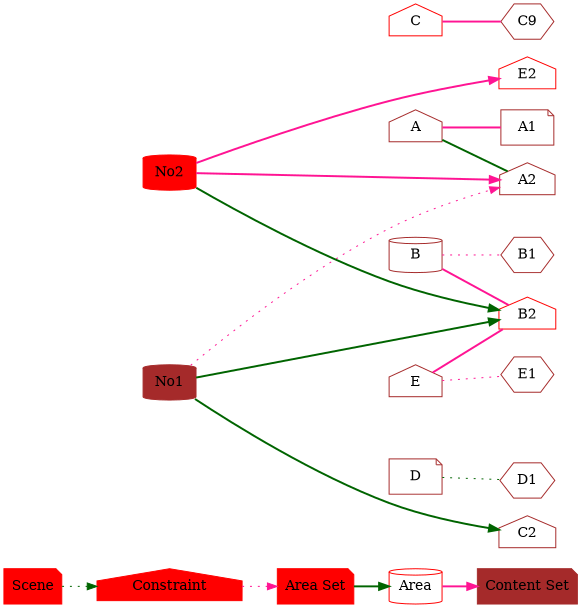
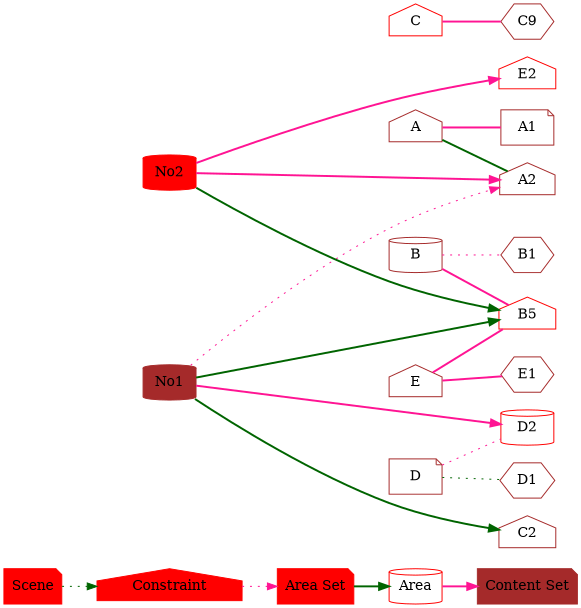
node "B2": label "B2" -> "B5"
edge "E1" -- "E": style dotted -> bold
node "D2": added
